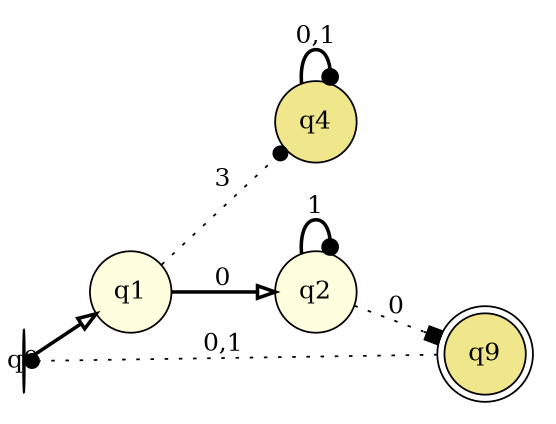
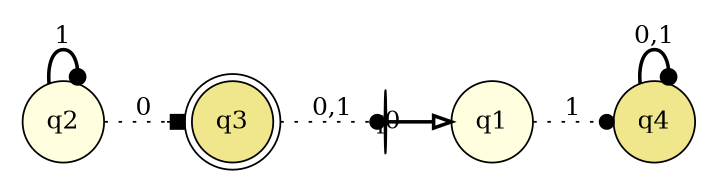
edge "q1" -> "q4": label "3" -> "1"
edge "q1" -> "q2": removed, label "0"
node "q9": label "q9" -> "q3"
